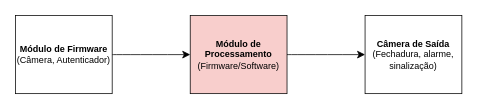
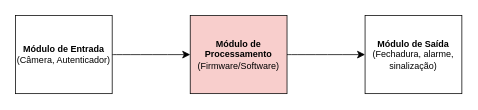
node "Módulo de Firmware (Câmera, Autenticador)": label "Módulo de Firmware (Câmera, Autenticador)" -> "Módulo de Entrada (Câmera, Autenticador)"
node "Câmera de Saída (Fechadura, alarme, sinalização)": label "Câmera de Saída (Fechadura, alarme, sinalização)" -> "Módulo de Saída (Fechadura, alarme, sinalização)"
